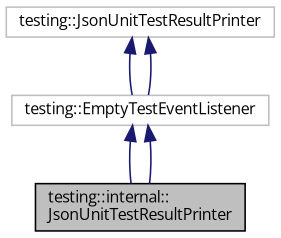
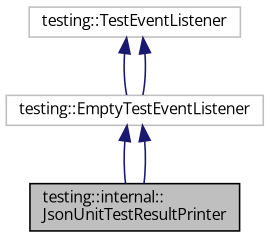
node "testing::JsonUnitTestResultPrinter": label "testing::JsonUnitTestResultPrinter" -> "testing::TestEventListener"
